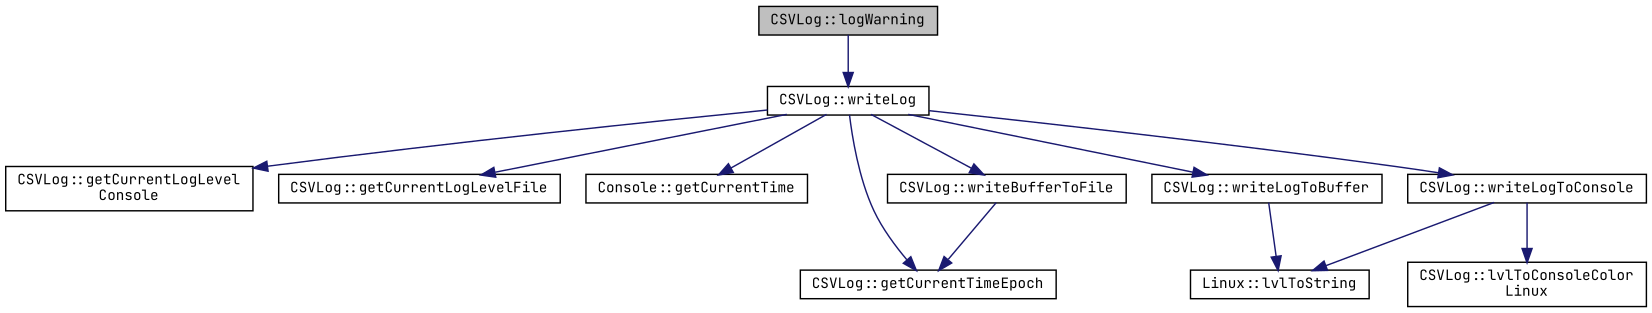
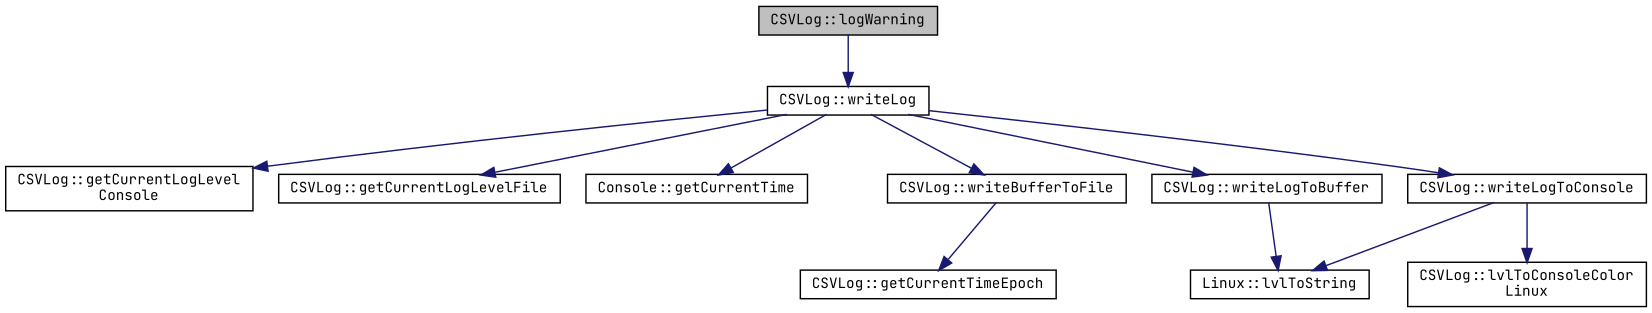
edge "CSVLog::writeLog" -> "CSVLog::getCurrentTimeEpoch": removed
